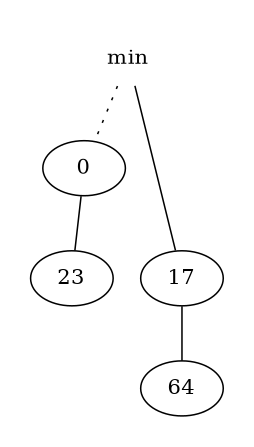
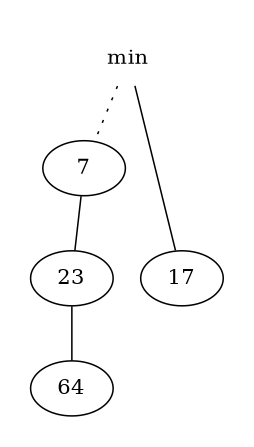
node "0": label "0" -> "7"
edge "17" -- "64": now "23" -- "64"
